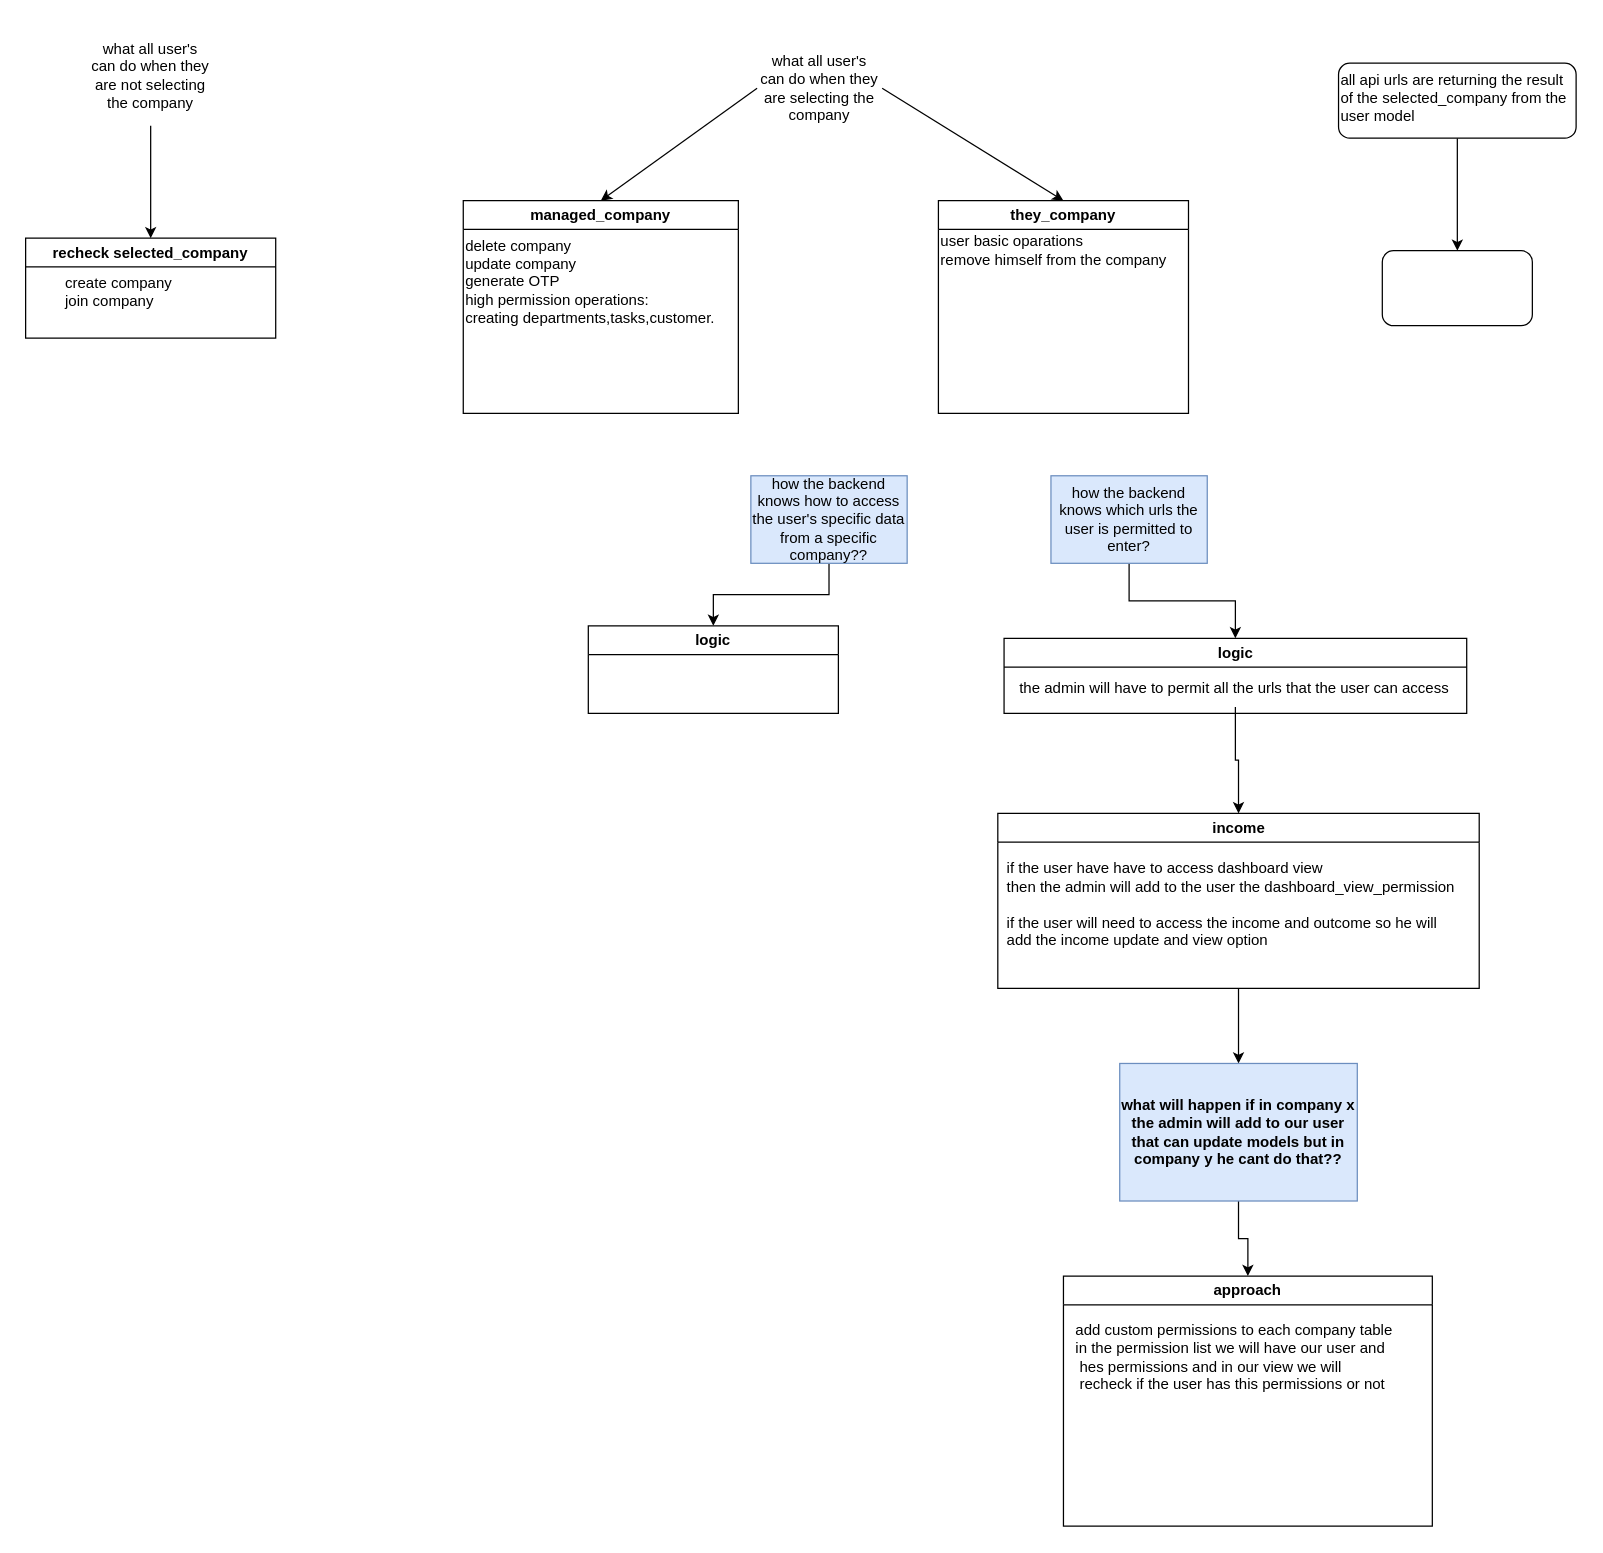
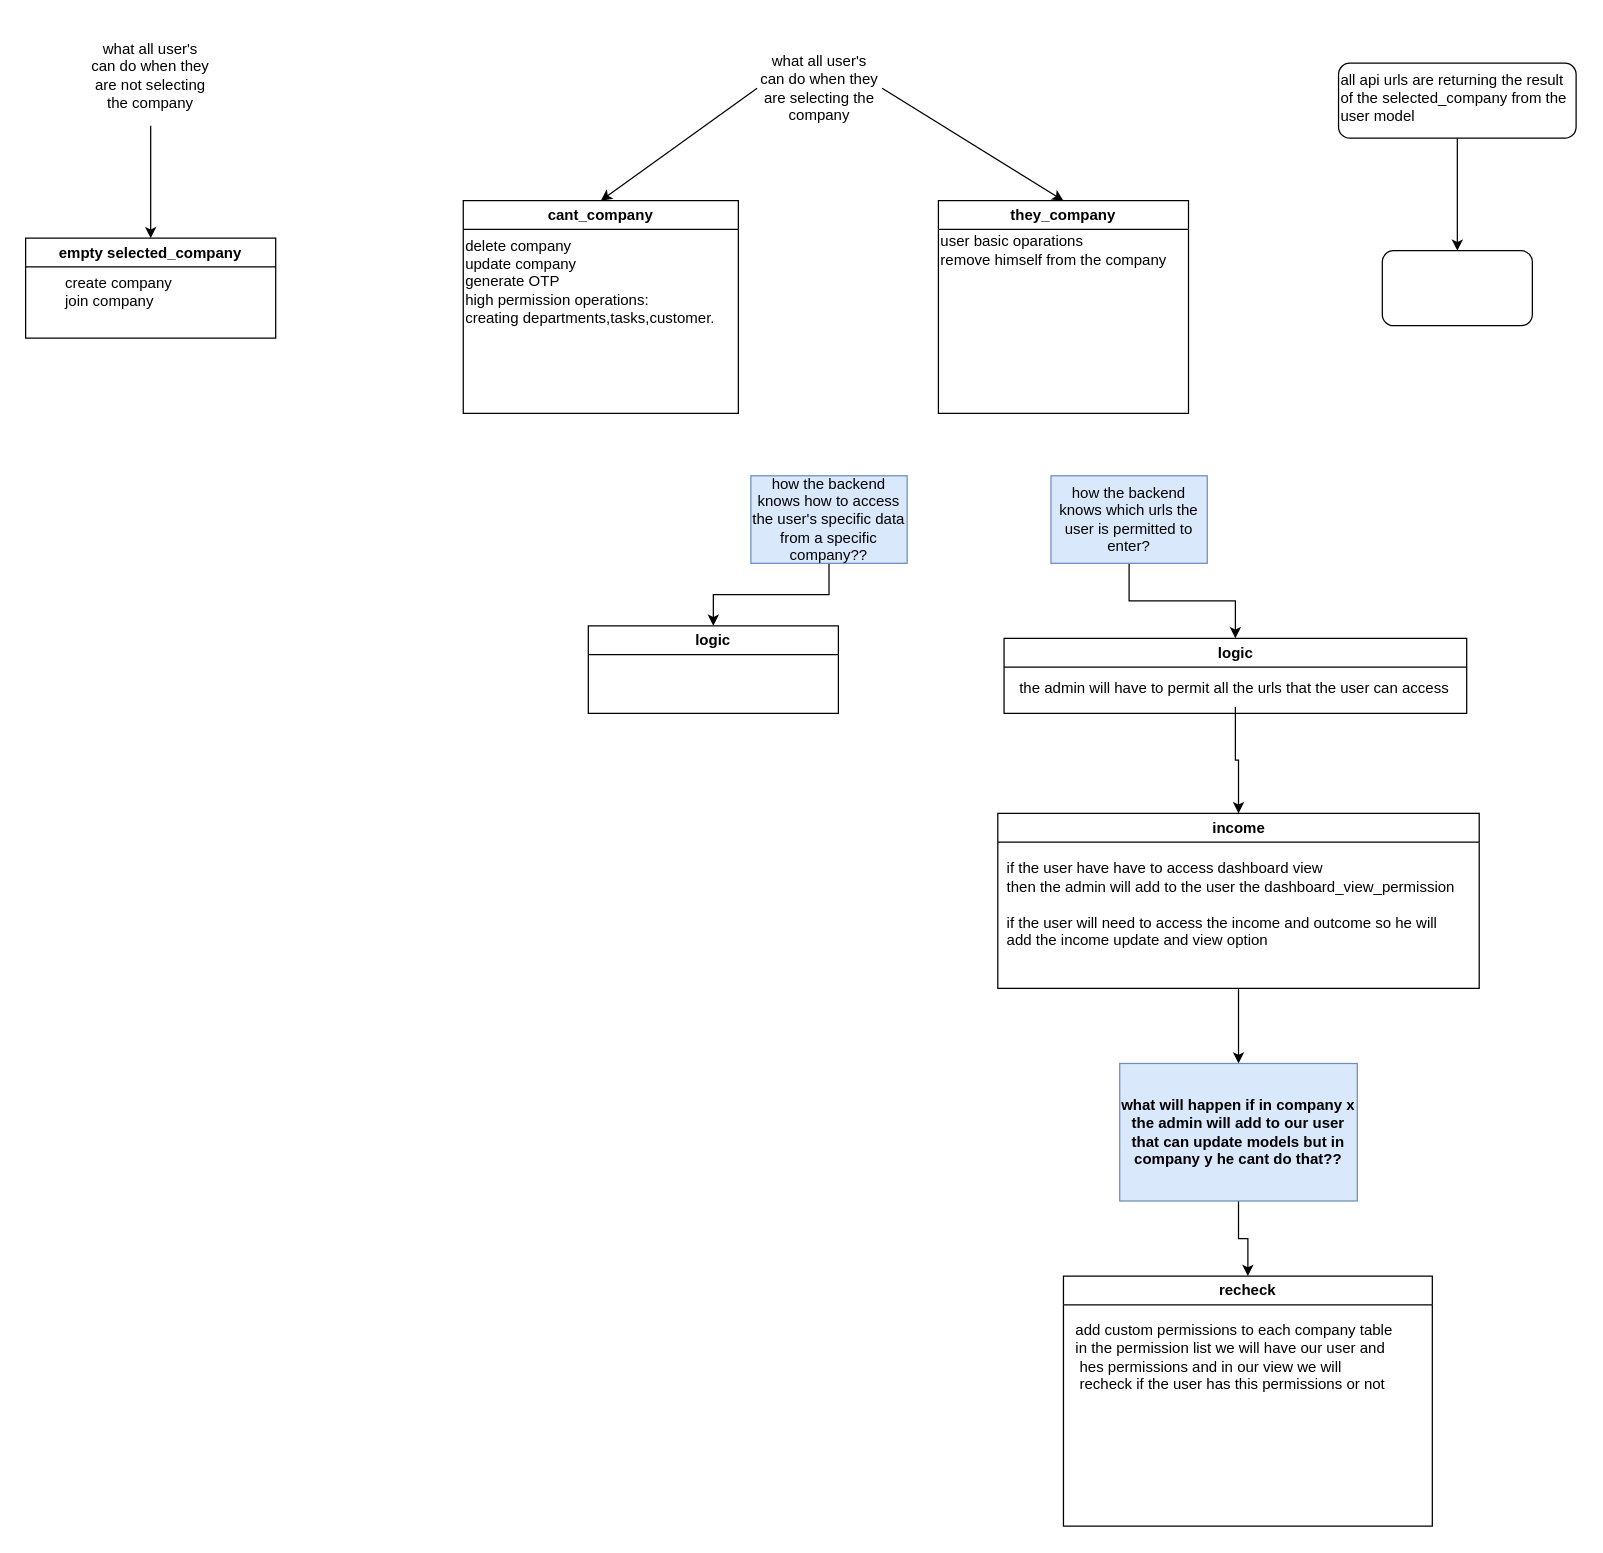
node "managed_company": label "managed_company" -> "cant_company"
node "recheck selected_company": label "recheck selected_company" -> "empty selected_company"
node "approach": label "approach" -> "recheck"
